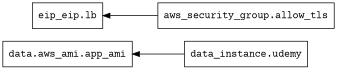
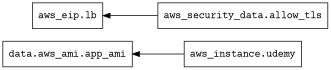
node "eip_eip.lb": label "eip_eip.lb" -> "aws_eip.lb"
node "aws_security_group.allow_tls": label "aws_security_group.allow_tls" -> "aws_security_data.allow_tls"
node "data_instance.udemy": label "data_instance.udemy" -> "aws_instance.udemy"
